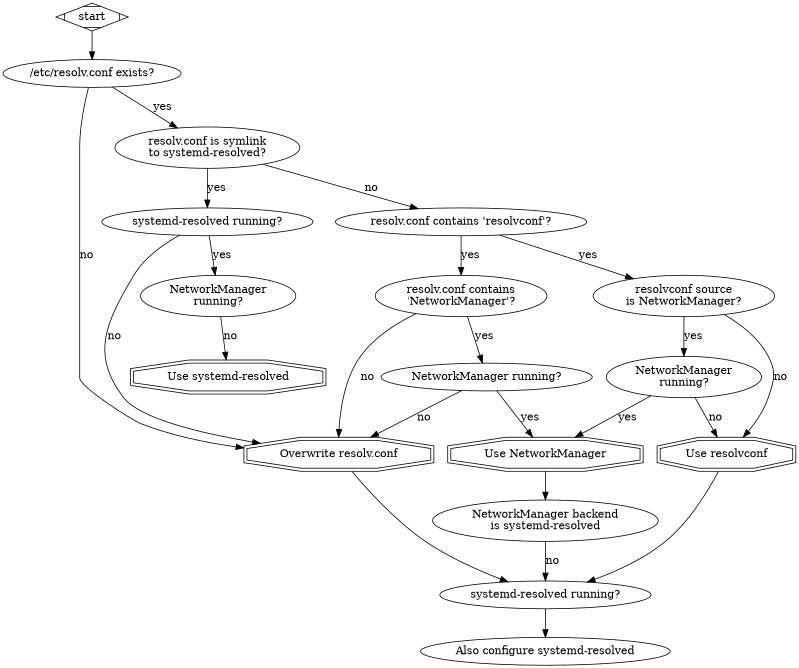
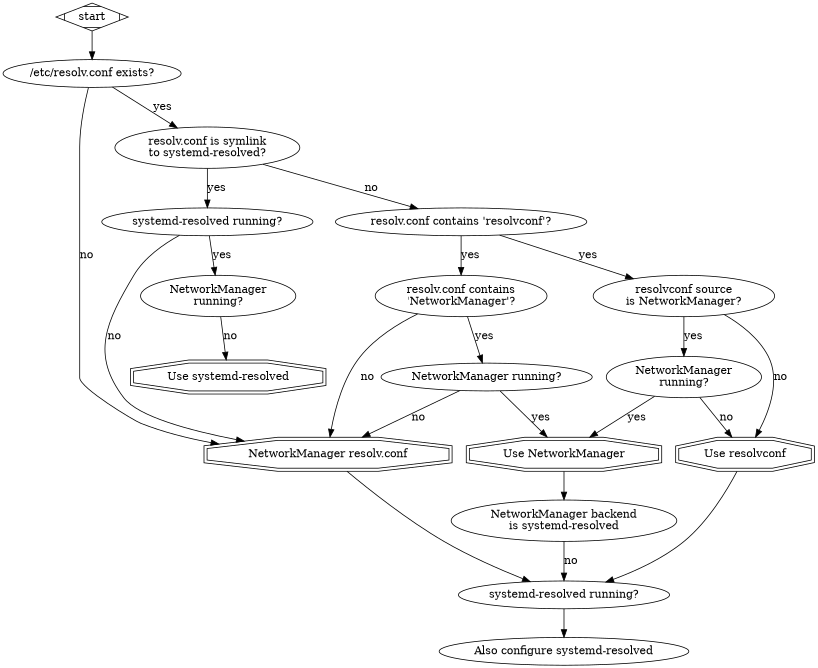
node "Overwrite resolv.conf": label "Overwrite resolv.conf" -> "NetworkManager resolv.conf"
